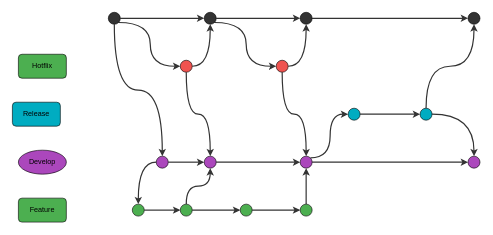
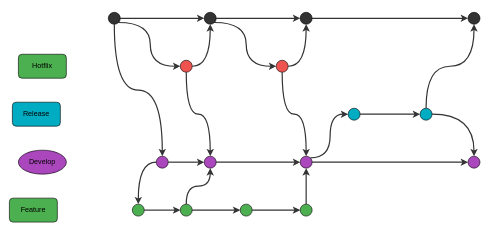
node "Feature": moved (42, 210) -> (33, 210)
